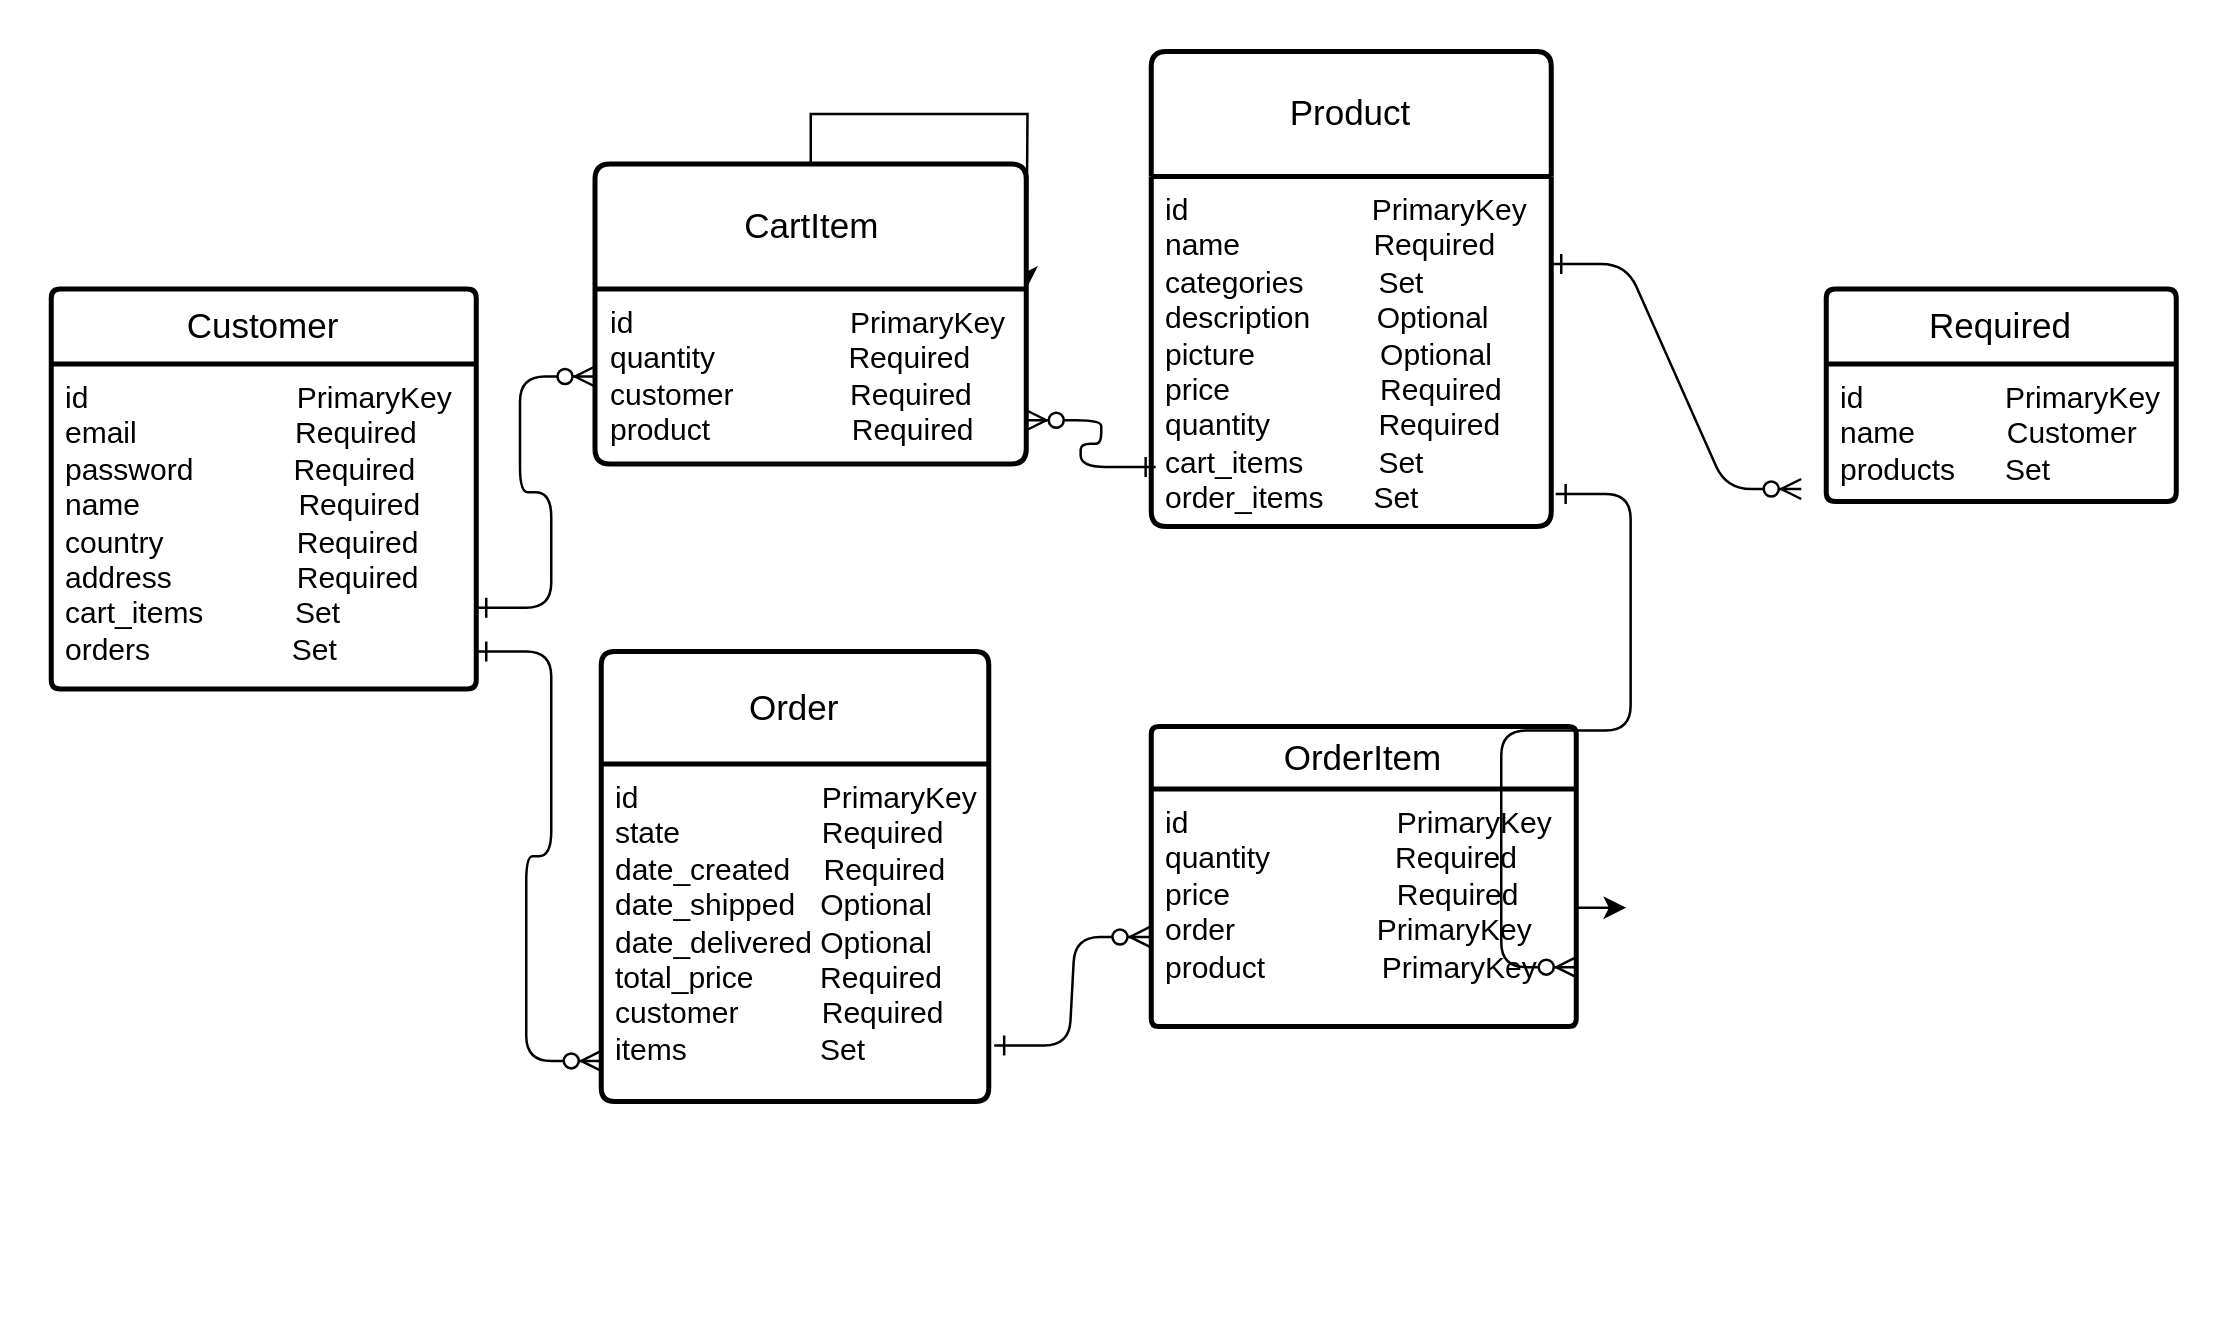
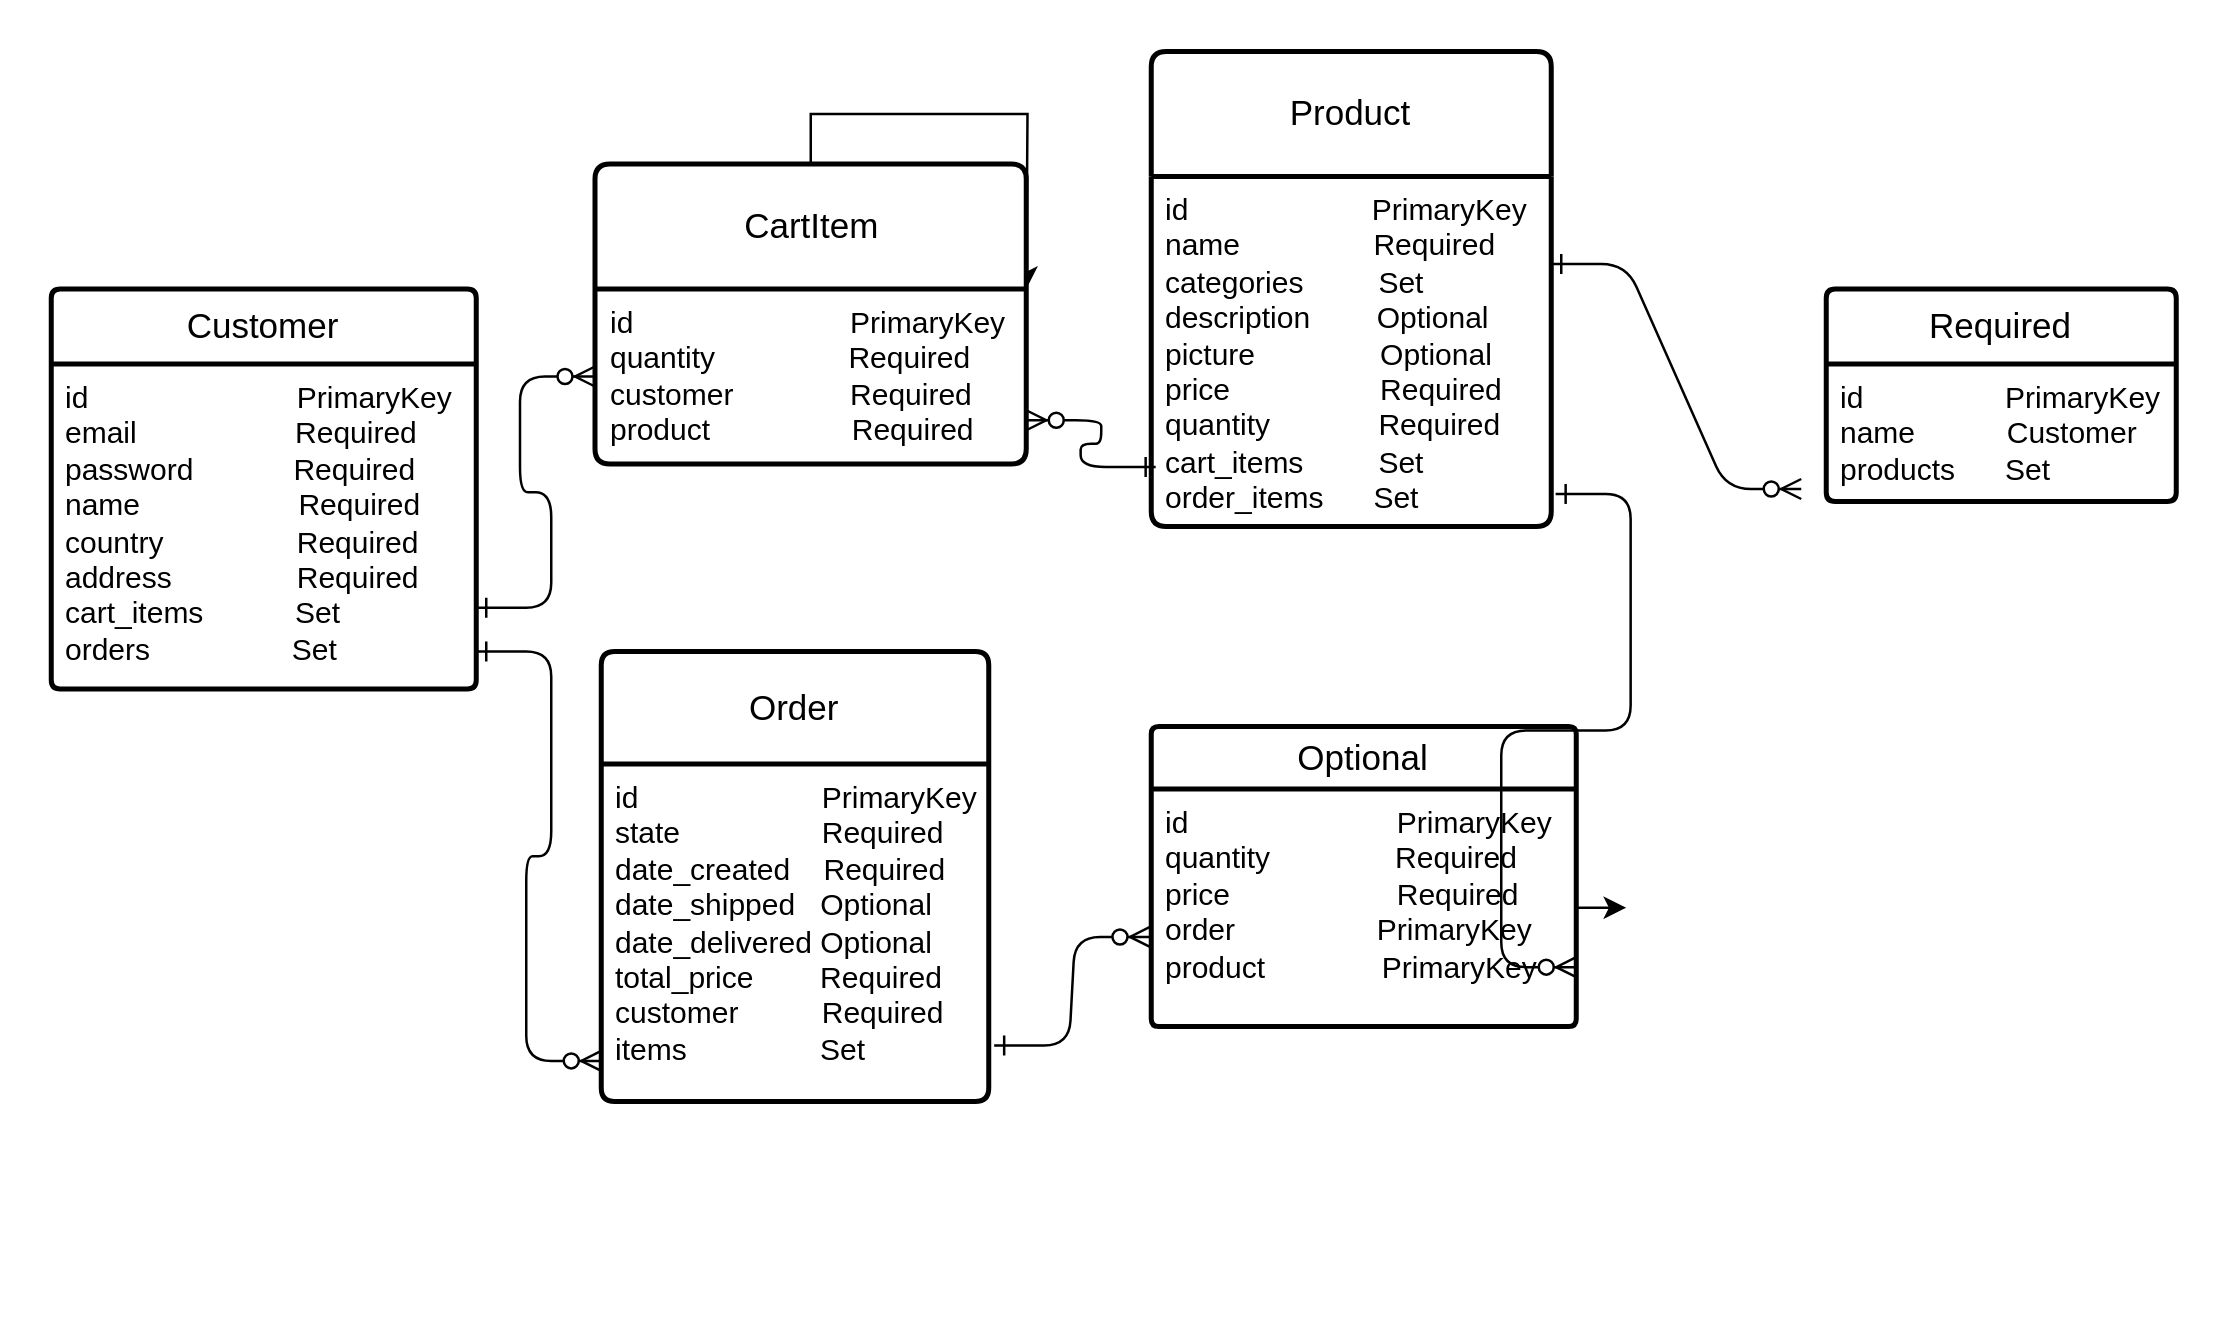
node "OrderItem": label "OrderItem" -> "Optional"
